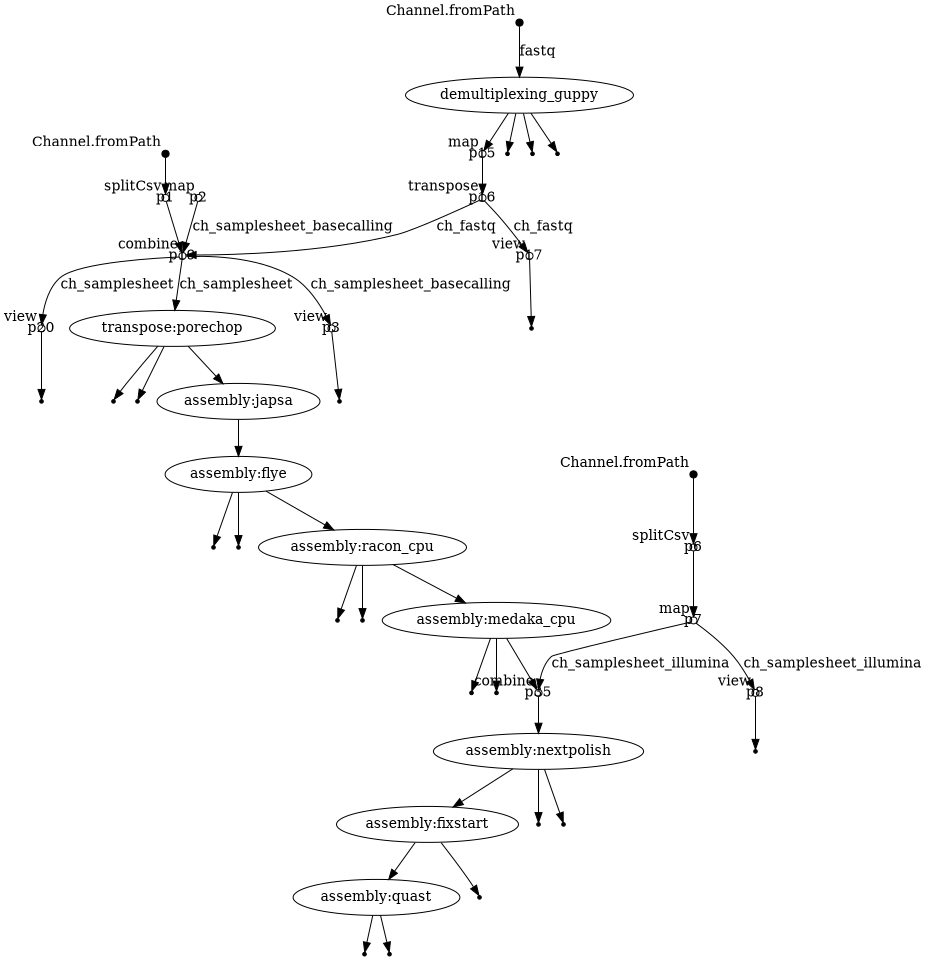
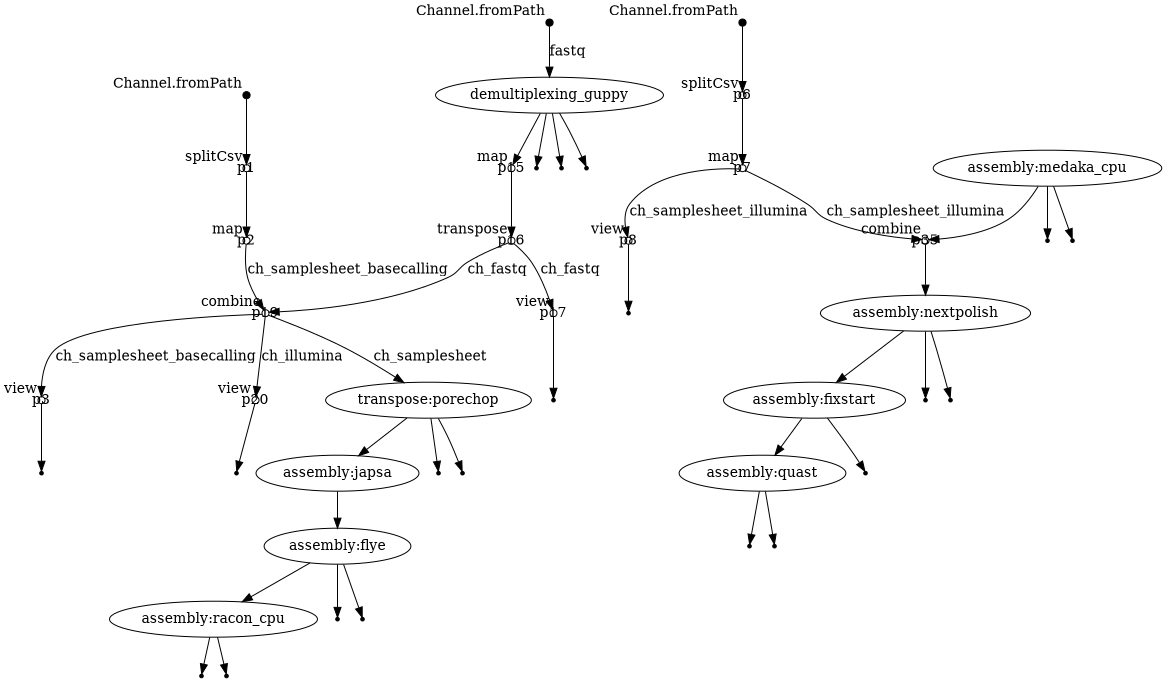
edge "p1 splitCsv" -> "p19 combine": now "p1 splitCsv" -> "p2 map"
edge "p19 combine" -> "p20 view": label "ch_samplesheet" -> "ch_illumina"
edge "assembly:racon_cpu" -> "assembly:medaka_cpu": removed
